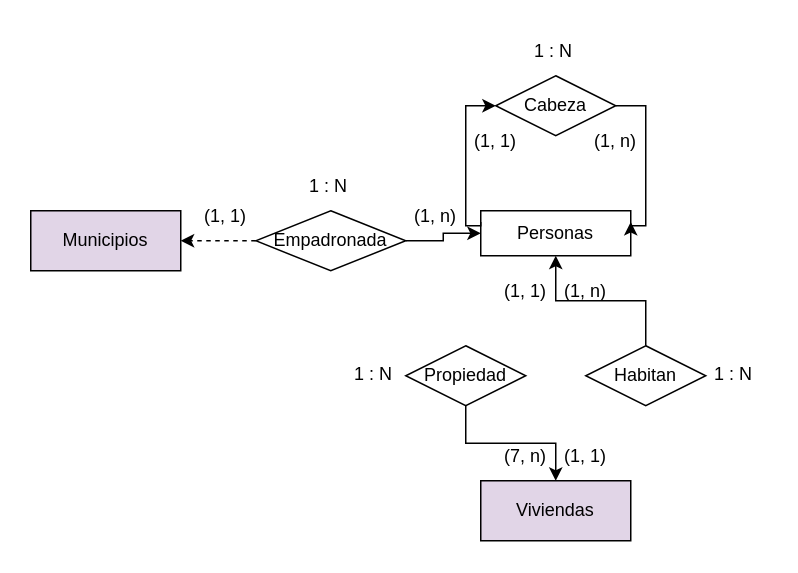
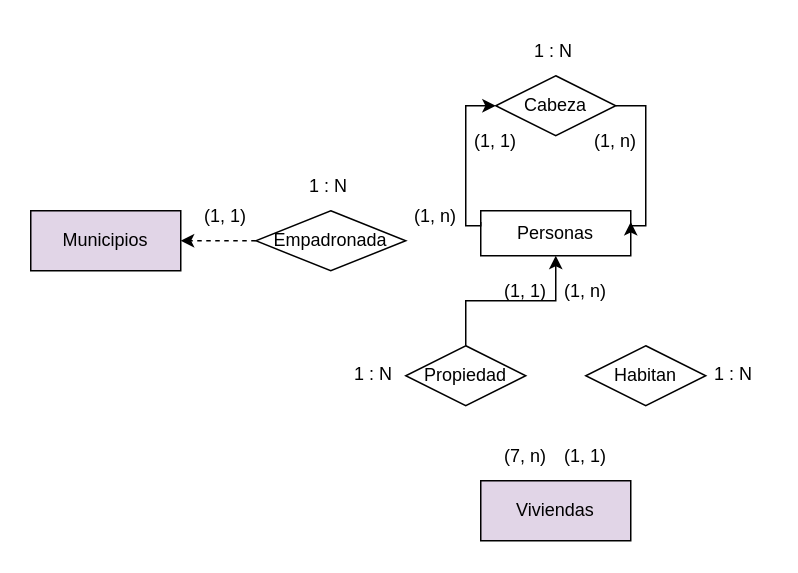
edge "Empadronada" -> "Personas": removed
edge "Propiedad" -> "Personas": added
edge "Habitan" -> "Personas": removed
edge "Propiedad" -> "Viviendas": removed
